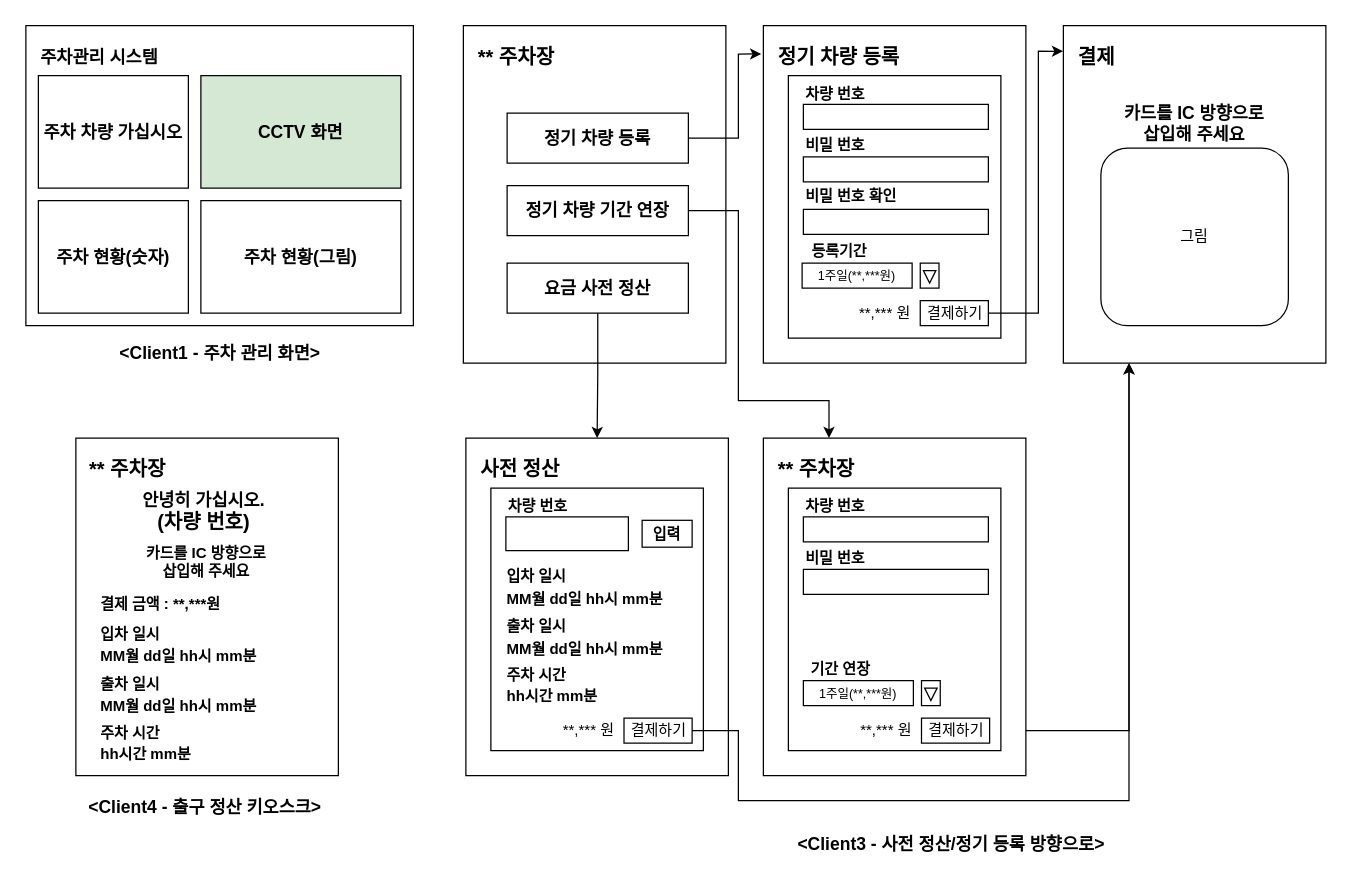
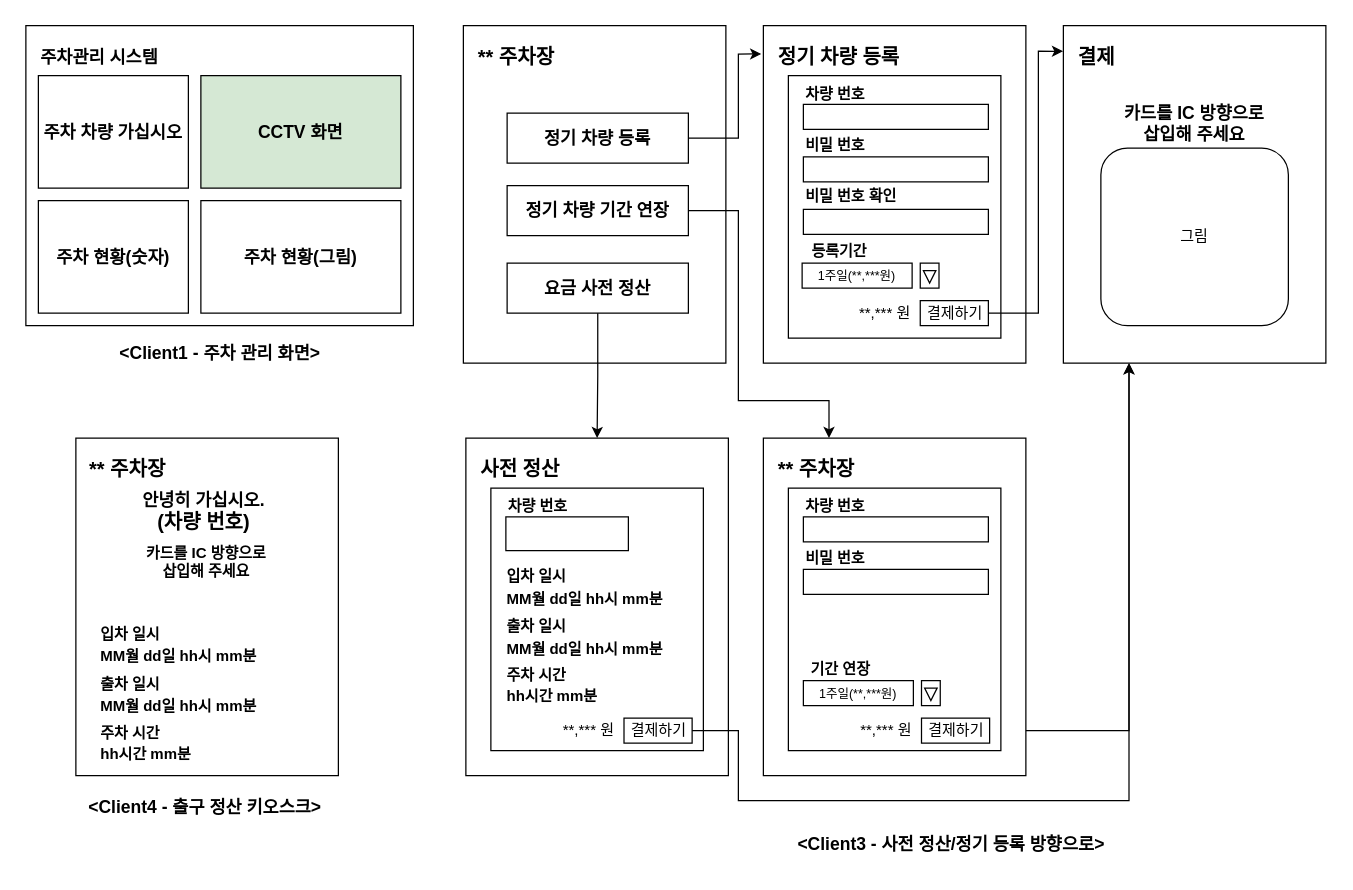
node "입력": removed
node "결제 금액 : **,***원": removed
